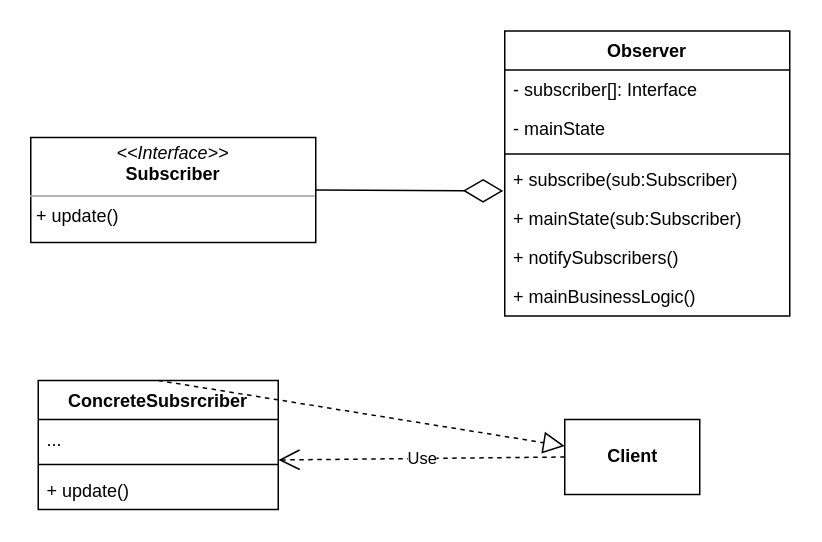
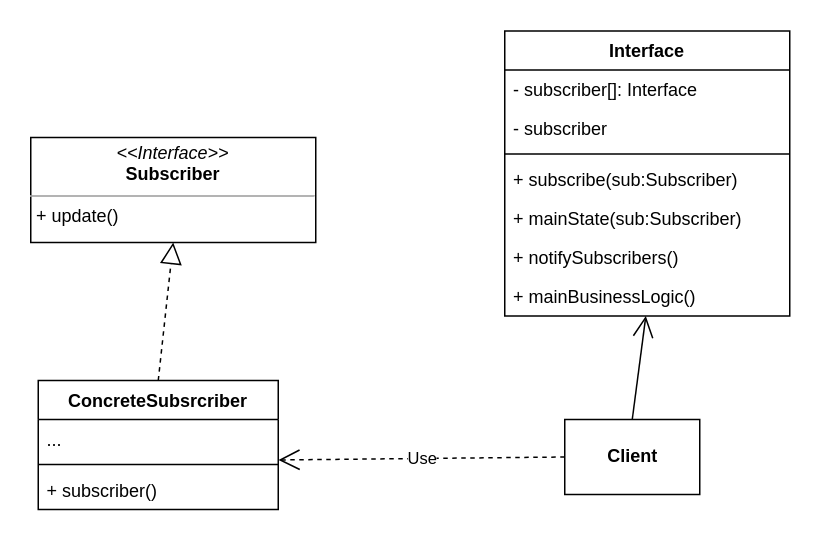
node "Observer": label "Observer" -> "Interface"
node "- mainState": label "- mainState" -> "- subscriber"
edge "<<Interface>> Subscriber + update()" -> "+ subscribe(sub:Subscriber)": removed
edge "Client" -> "+ mainBusinessLogic()": added
edge "ConcreteSubsrcriber" -> "Client": now "ConcreteSubsrcriber" -> "<<Interface>> Subscriber + update()"
node "+ update()": label "+ update()" -> "+ subscriber()"
